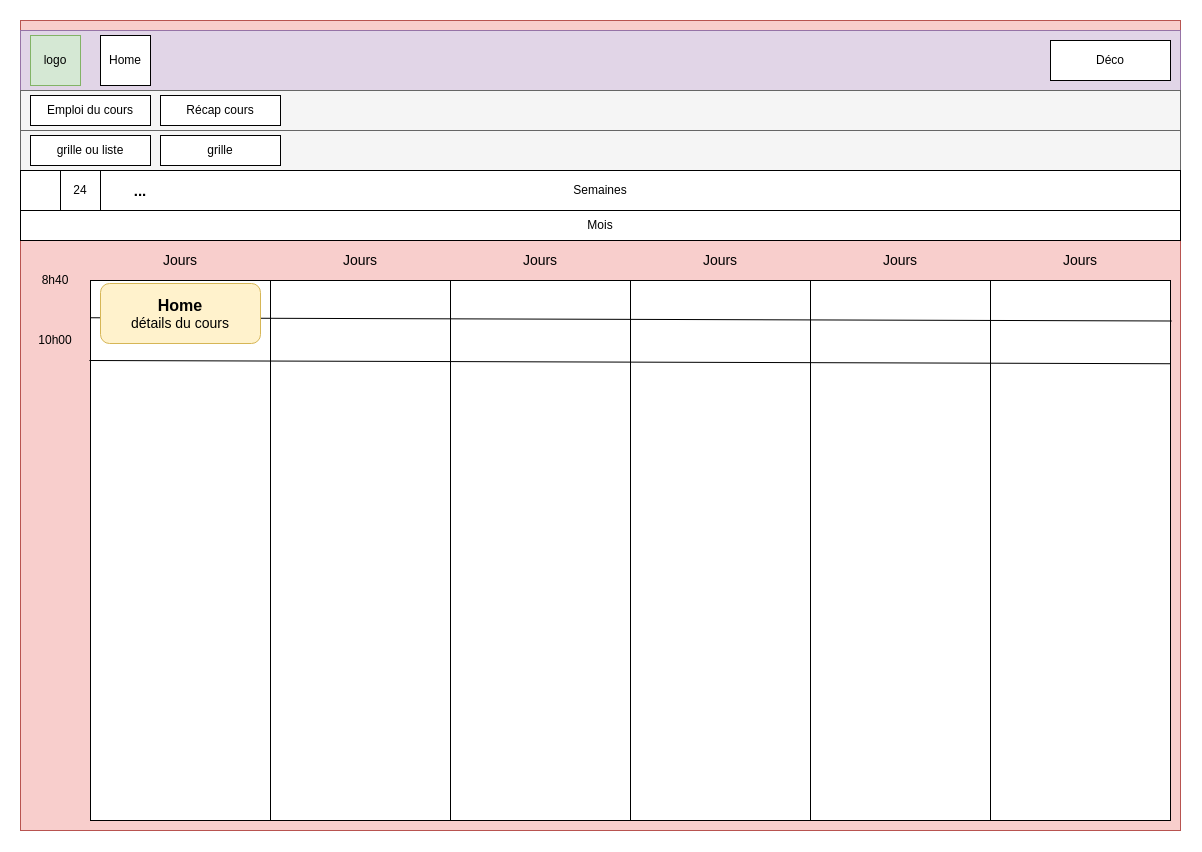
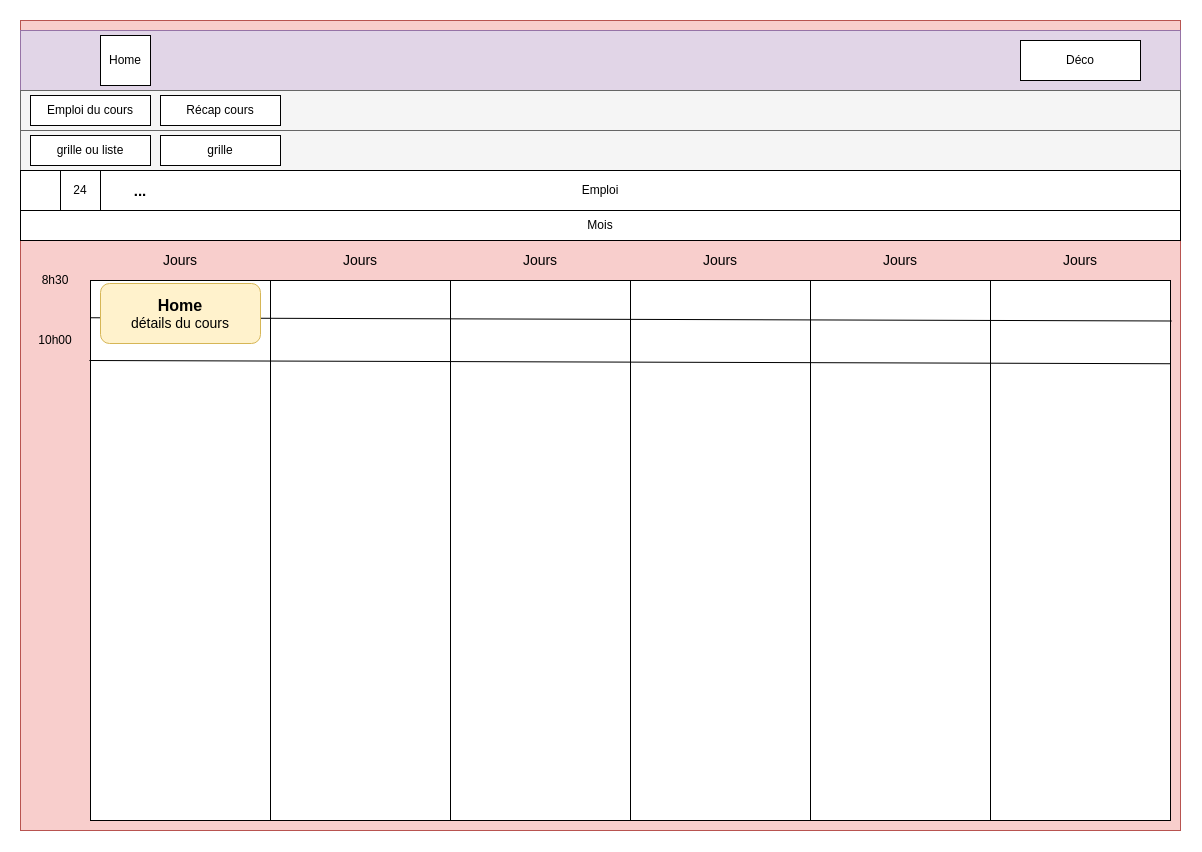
node "logo": removed
node "Déco": moved (1111, 61) -> (1081, 61)
node "Semaines": label "Semaines" -> "Emploi"
node "8h40": label "8h40" -> "8h30"
